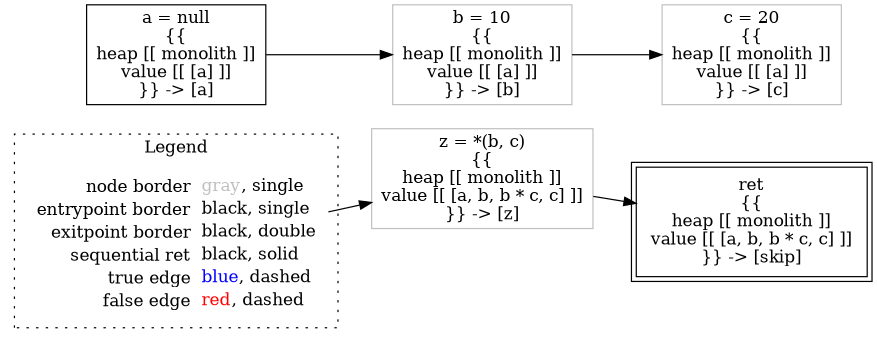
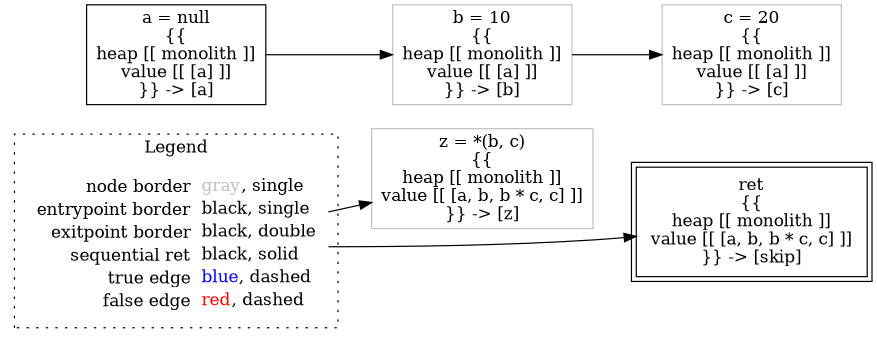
edge "z = *(b, c)" -> "ret": now "node border" -> "ret"
